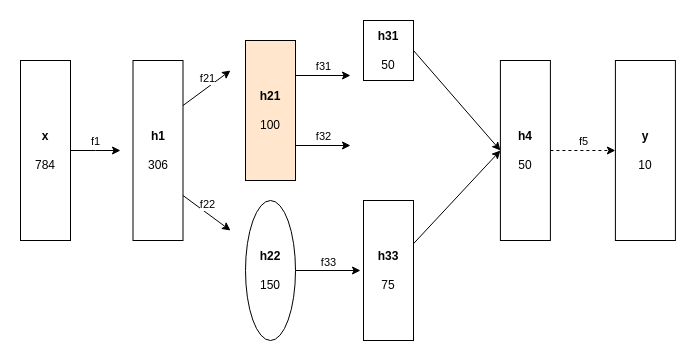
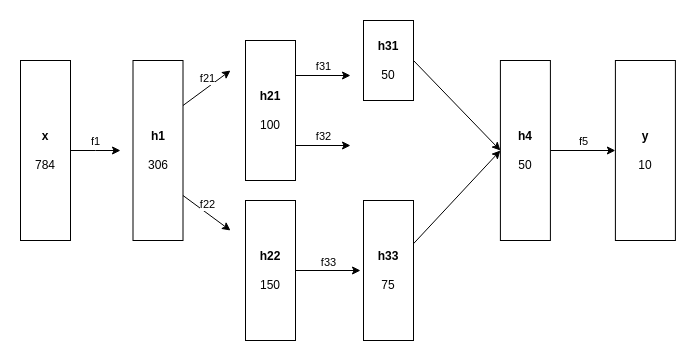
node "h31 50": size 50x60 -> 50x80
node "h21 100": fillcolor #ffe6cc -> #ffffff
edge "h4 50" -> "y 10": style dashed -> solid
node "h22 150": shape ellipse -> rectangle
